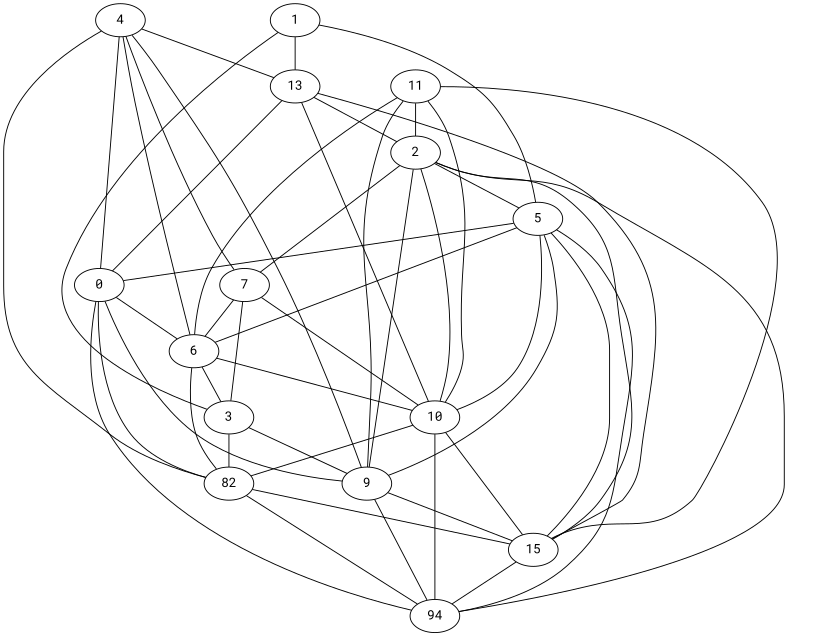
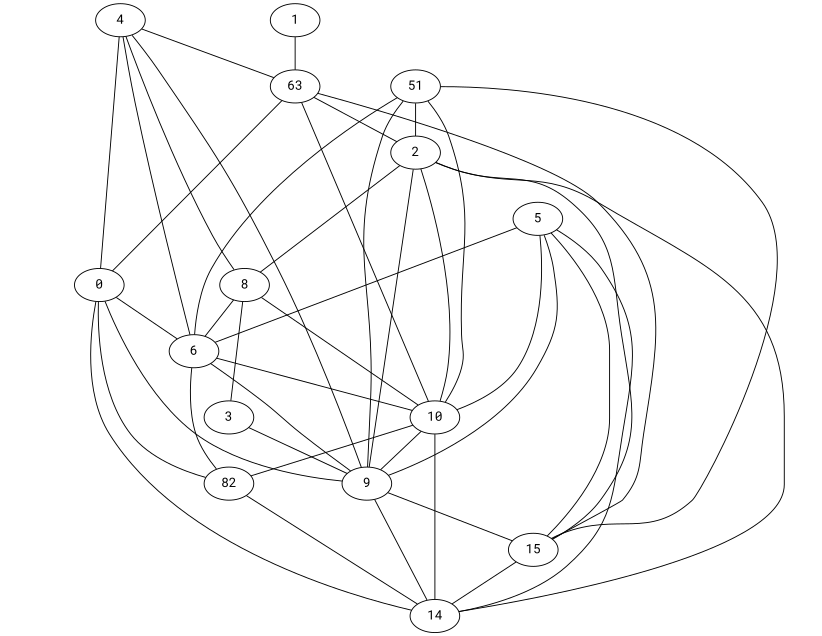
edge "1" -- "5": removed
node "13": label "13" -> "63"
node "11": label "11" -> "51"
edge "2" -- "5": removed
edge "1" -- "3": removed
edge "5" -- "0": removed
node "7": label "7" -> "8"
edge "4" -- "82": removed
edge "6" -- "3": now "6" -- "9"
edge "3" -- "82": removed
edge "10" -- "15": now "10" -- "9"
edge "82" -- "15": removed
node "94": label "94" -> "14"
